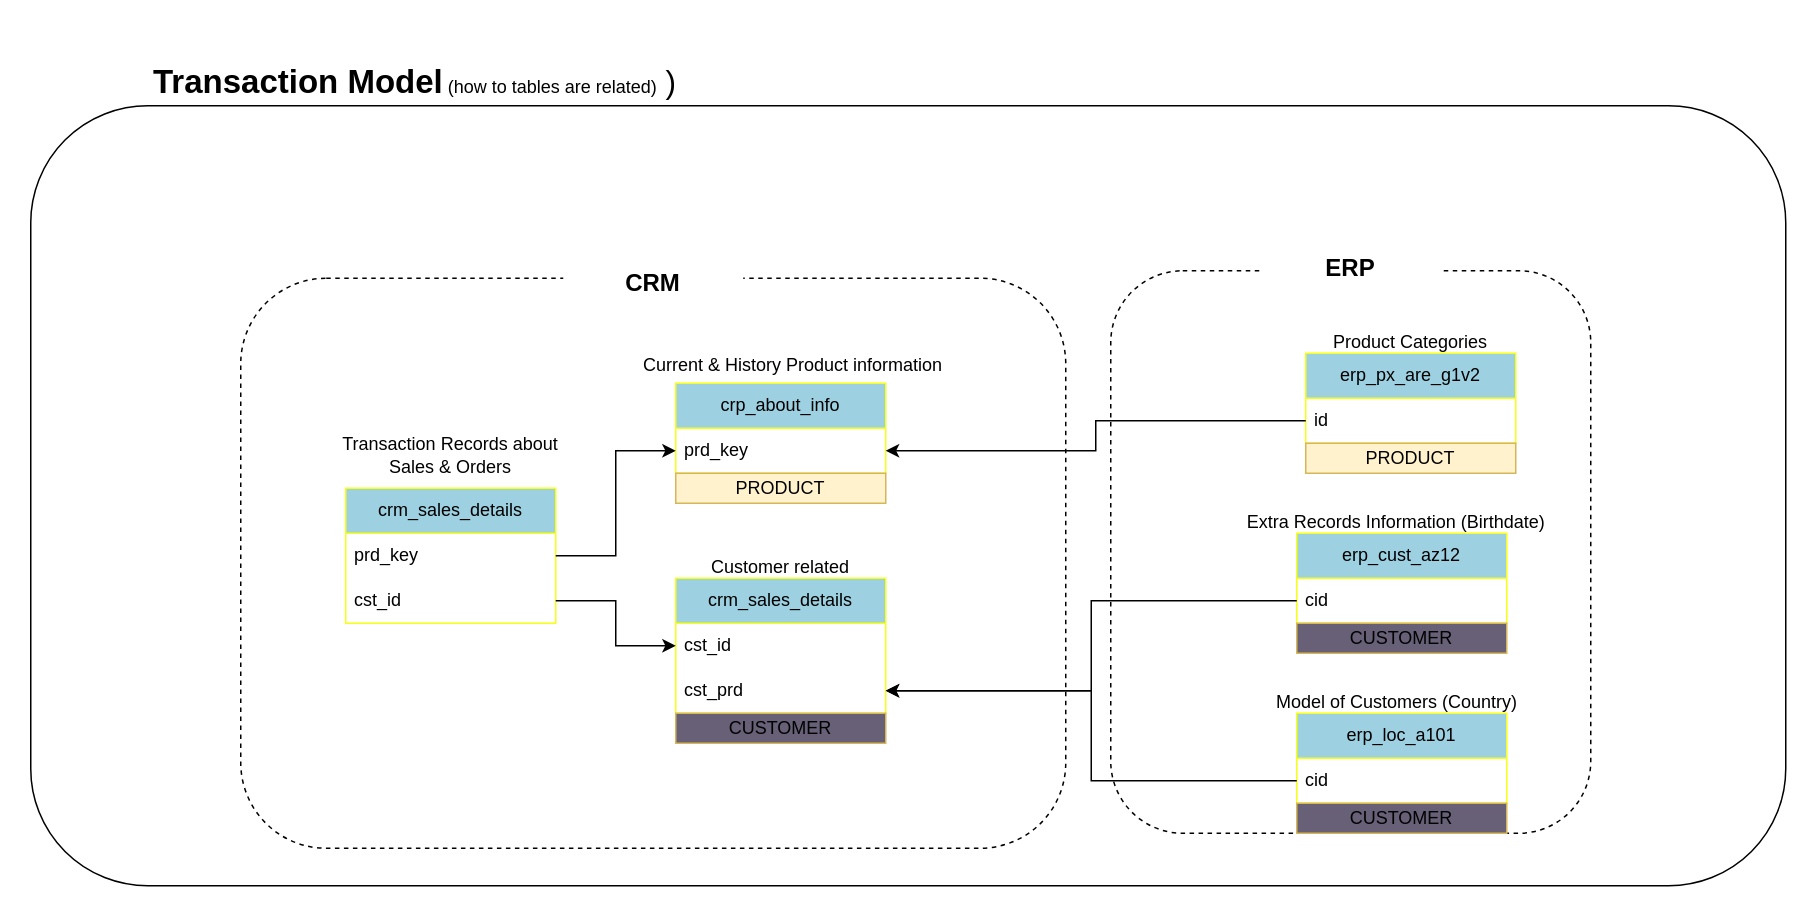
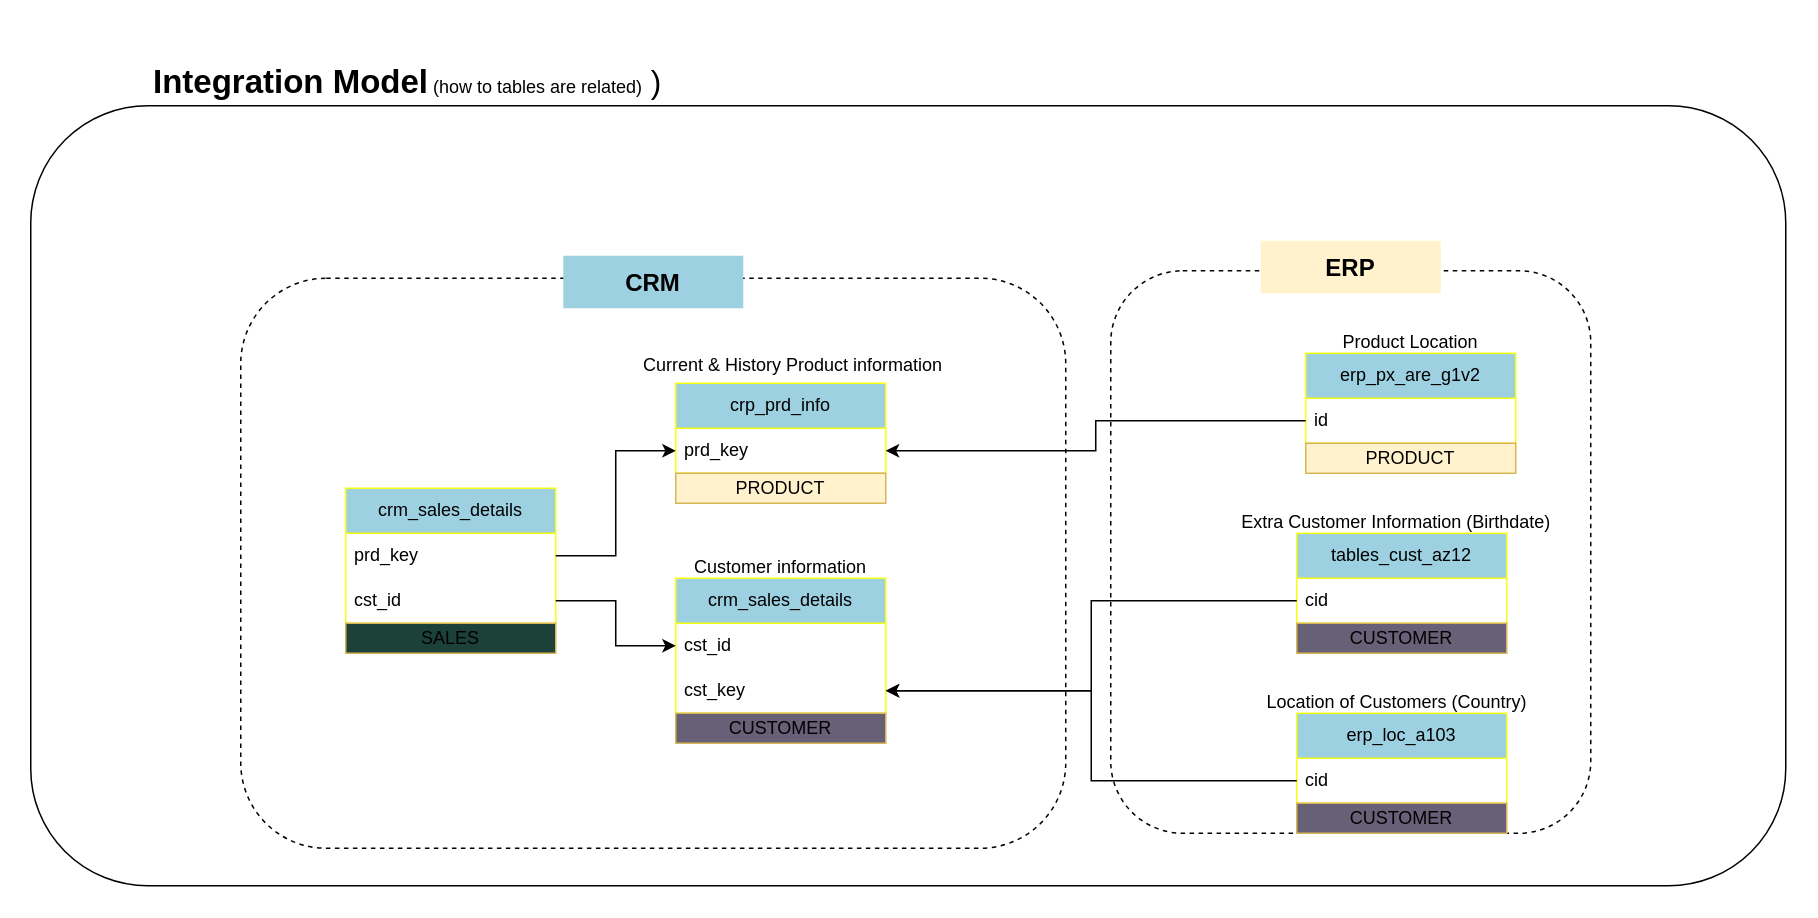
node "Transaction Model (how to tables are related) )": label "Transaction Model (how to tables are related) )" -> "Integration Model (how to tables are related) )"
node "ERP": fillcolor #ffffff -> #fff2cc
node "CRM": fillcolor #ffffff -> #9dd1e2
node "Product Categories": label "Product Categories" -> "Product Location"
node "crp_about_info": label "crp_about_info" -> "crp_prd_info"
node "Transaction Records about Sales & Orders": removed
node "Extra Records Information (Birthdate)": label "Extra Records Information (Birthdate)" -> "Extra Customer Information (Birthdate)"
node "erp_cust_az12": label "erp_cust_az12" -> "tables_cust_az12"
node "Customer related": label "Customer related" -> "Customer information"
node "SALES": added
node "cst_prd": label "cst_prd" -> "cst_key"
node "Model of Customers (Country)": label "Model of Customers (Country)" -> "Location of Customers (Country)"
node "erp_loc_a101": label "erp_loc_a101" -> "erp_loc_a103"
